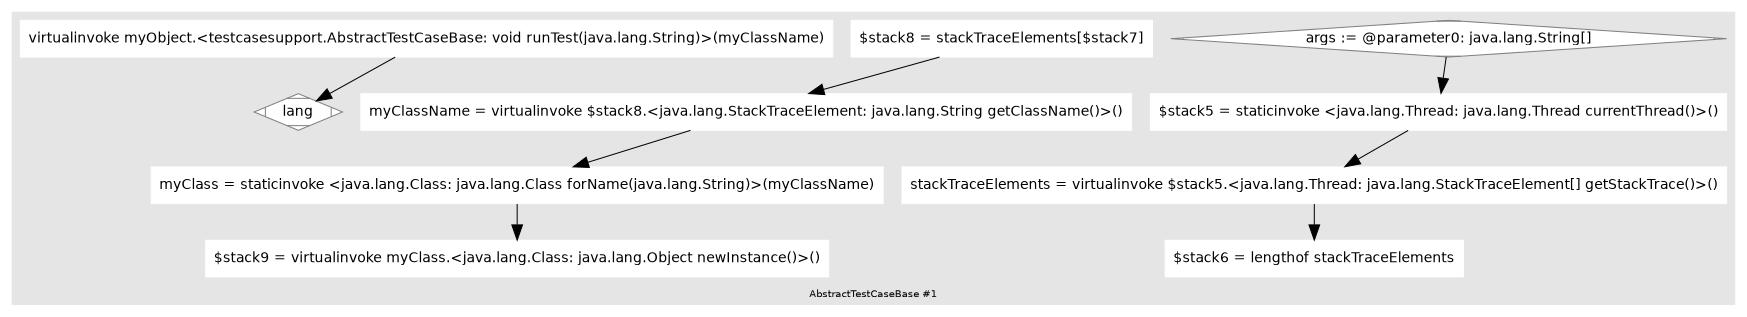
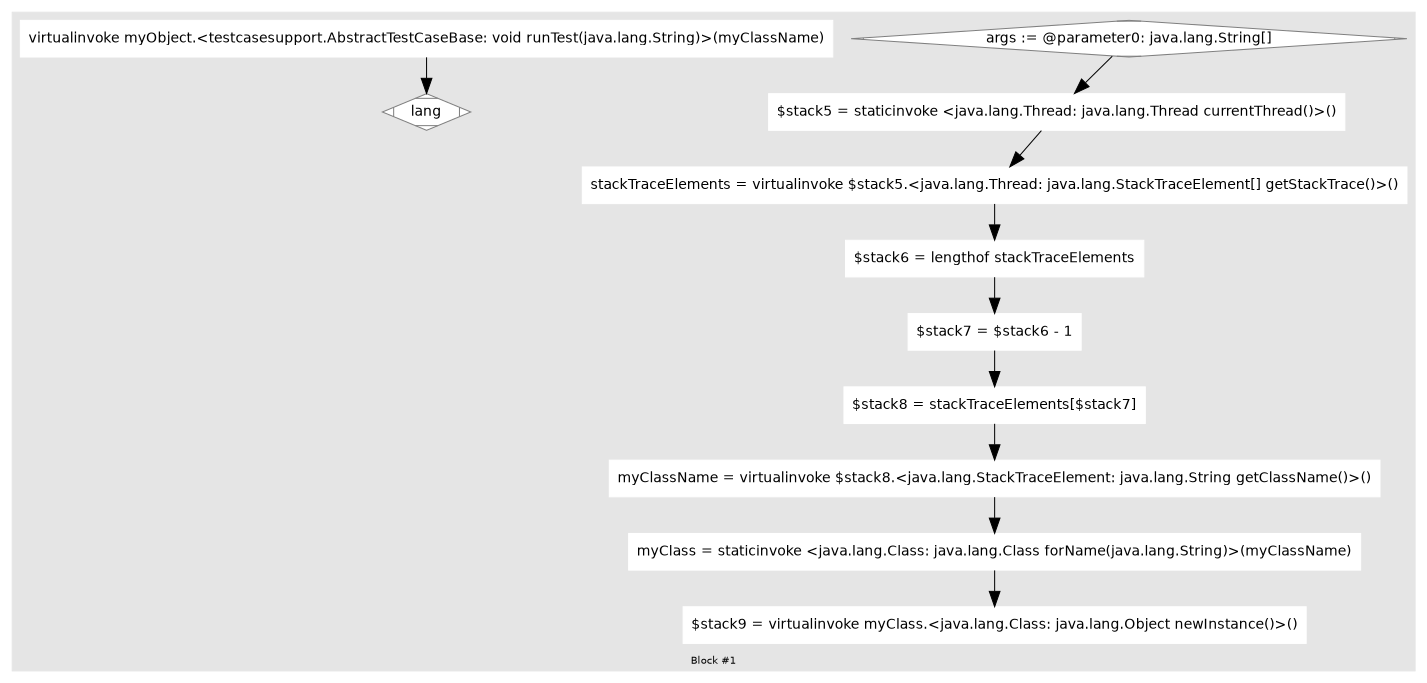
cluster "AbstractTestCaseBase #1": label "AbstractTestCaseBase #1" -> "Block #1"
node "$stack7 = $stack6 - 1": added
